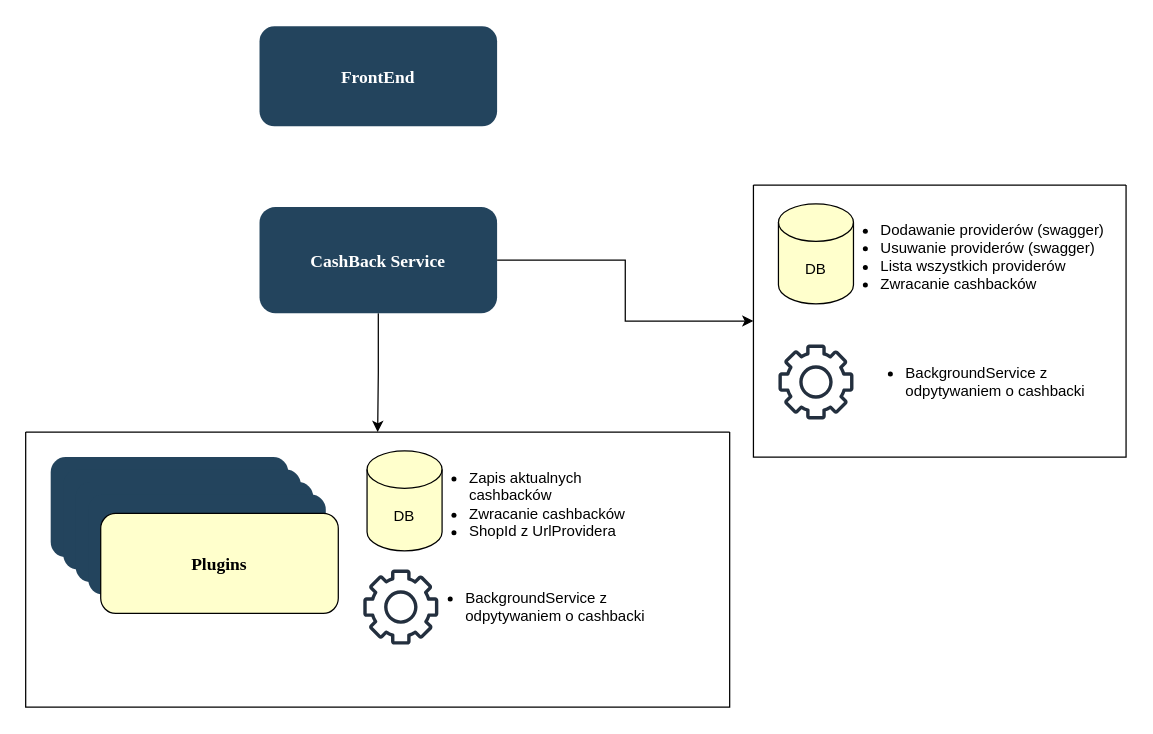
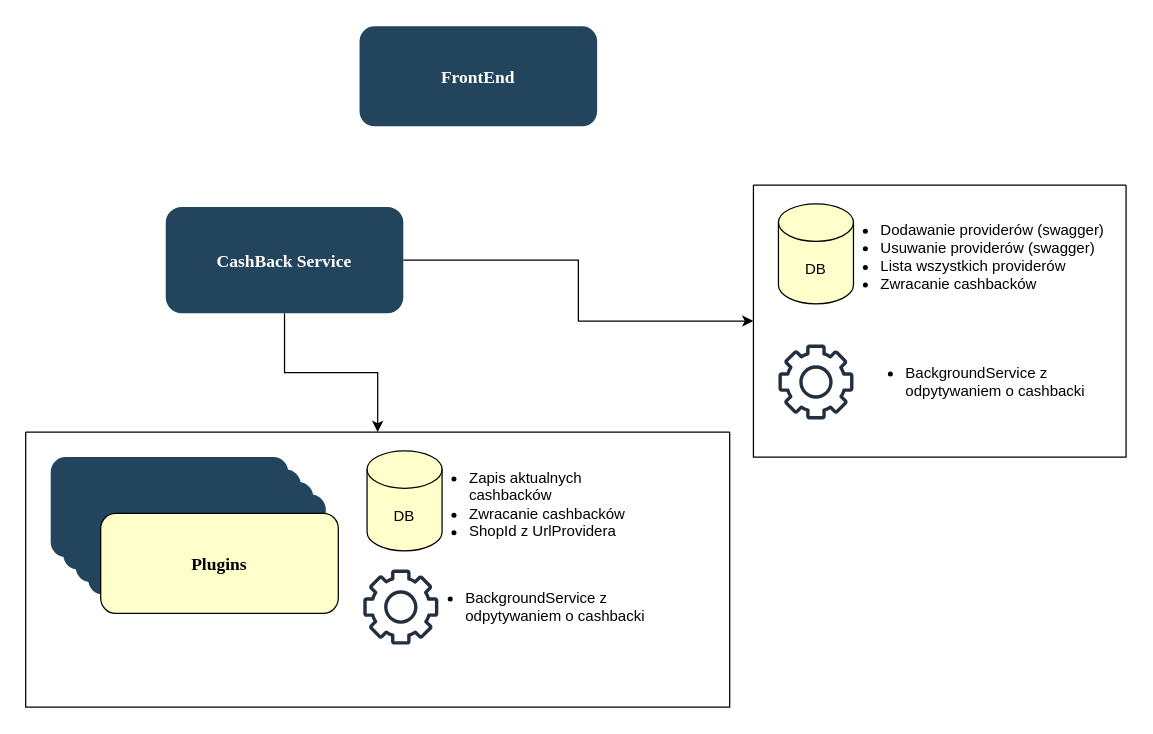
node "FrontEnd": moved (378, 76) -> (478, 76)
node "CashBack Service": moved (378, 260) -> (284, 260)
